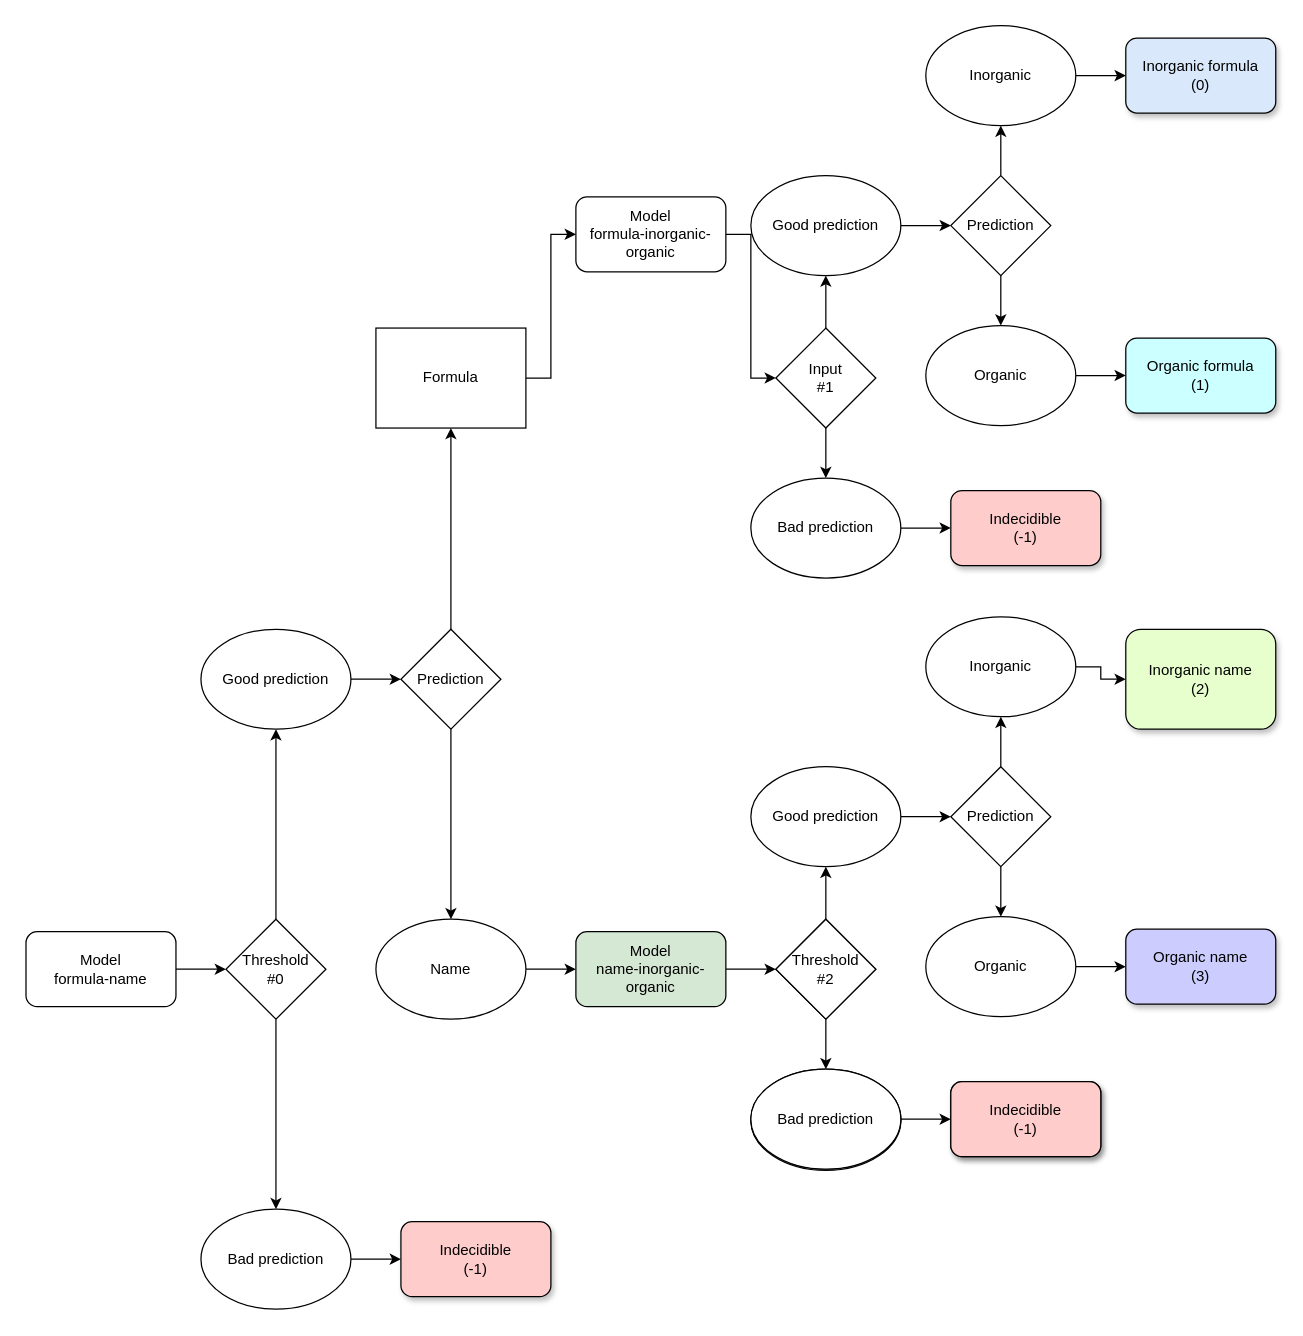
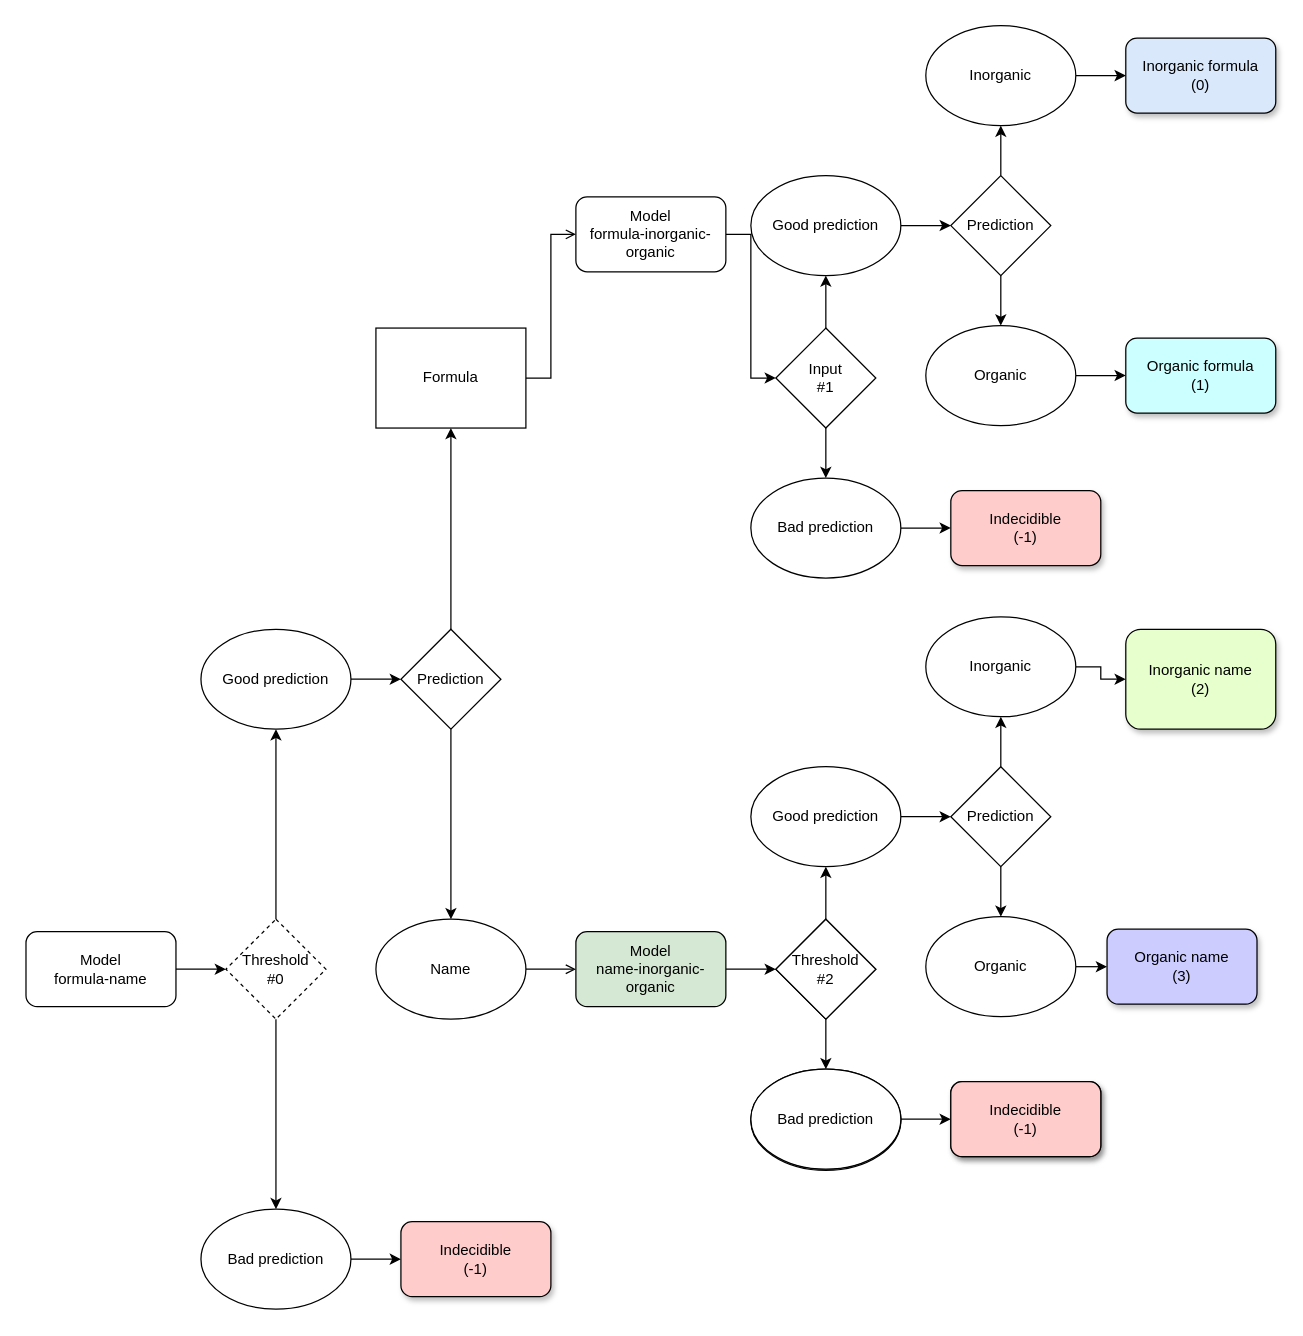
edge "Formula" -> "Model formula-inorganic-organic": arrowhead classic -> open
node "Organic name(3)": moved (1201, 967) -> (1182, 967)
node "Threshold #0": style solid -> dashed
edge "Name" -> "Model name-inorganic-organic": arrowhead classic -> open
